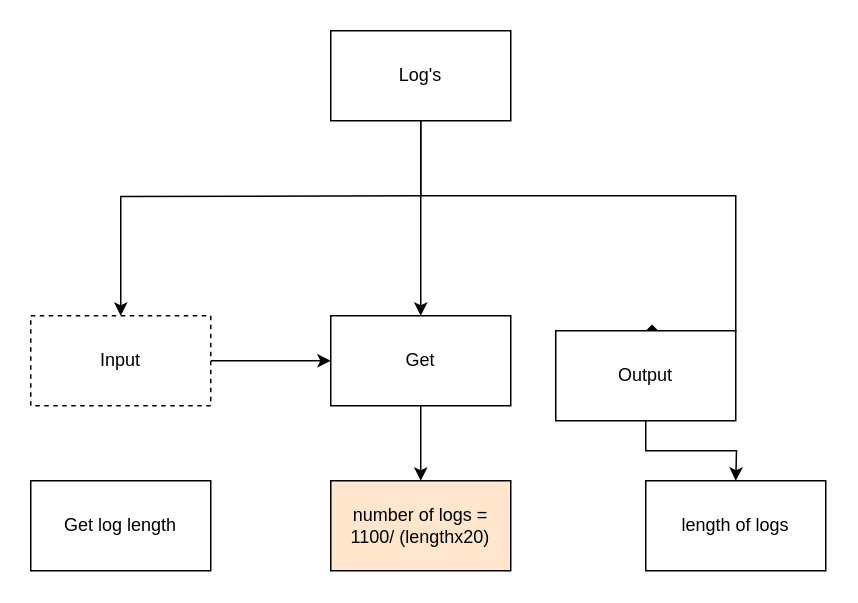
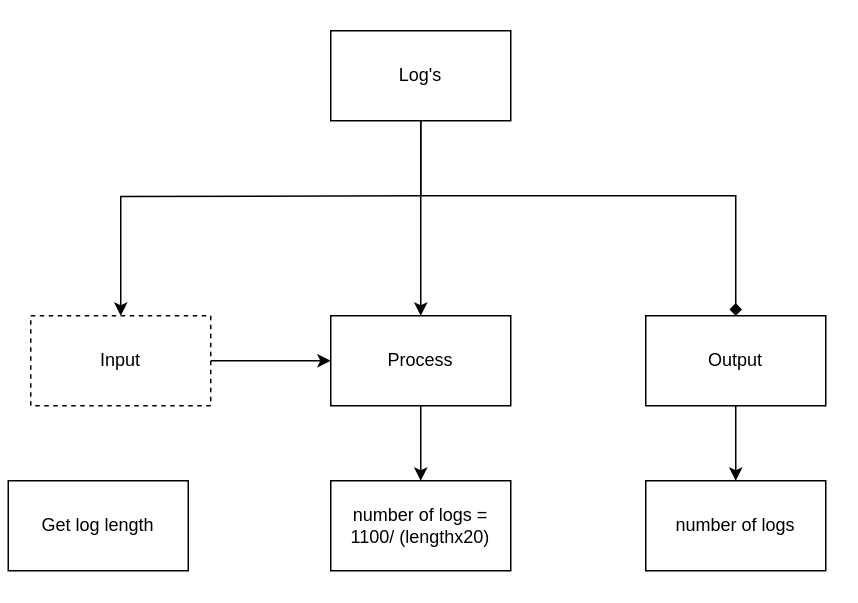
node "Get": label "Get" -> "Process"
node "Output": moved (646, 376) -> (736, 361)
node "Get log length": moved (121, 526) -> (98, 526)
node "number of logs = 1100/ (lengthx20)": fillcolor #ffe6cc -> #ffffff
node "length of logs": label "length of logs" -> "number of logs"
